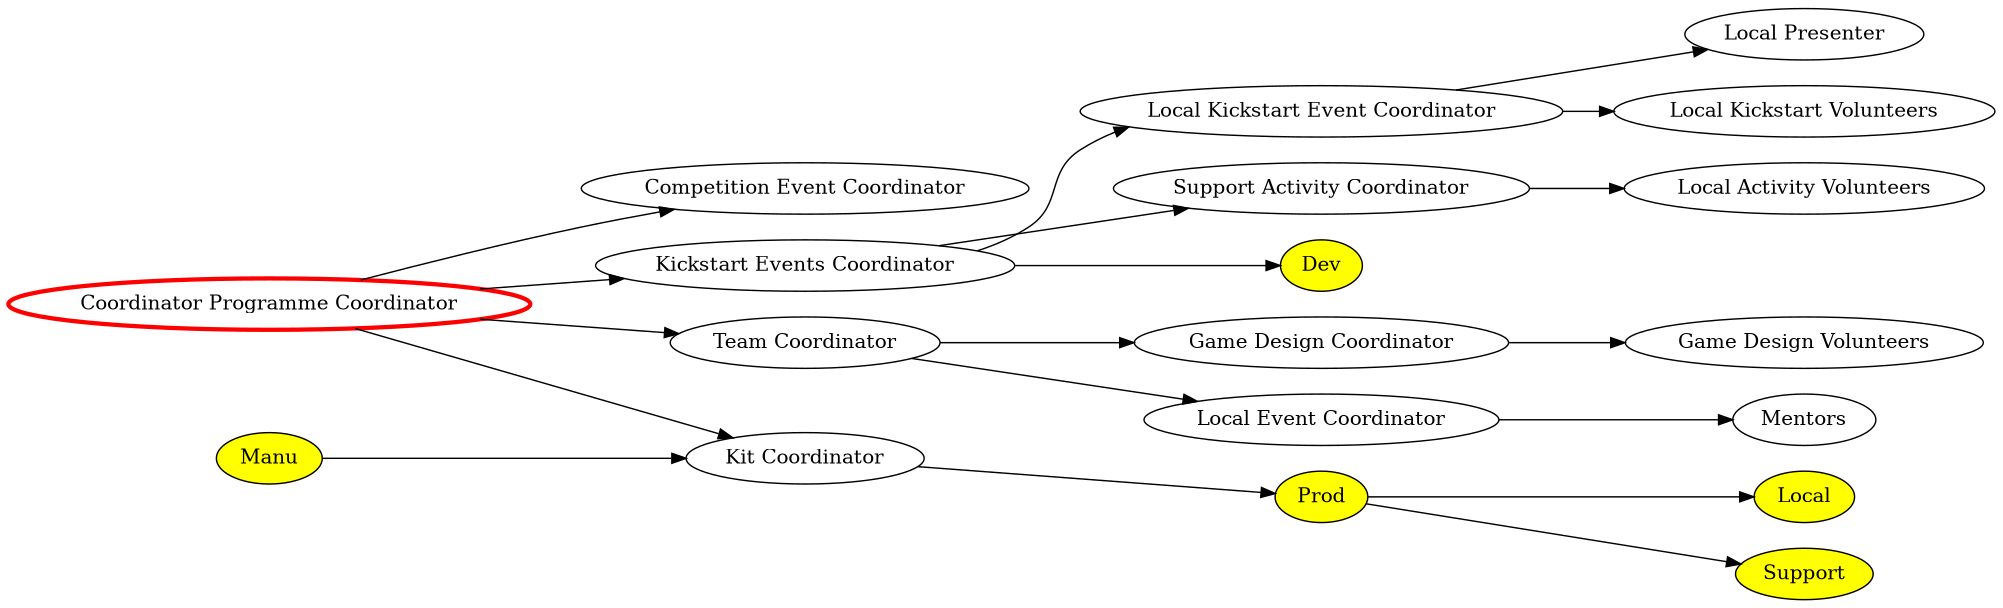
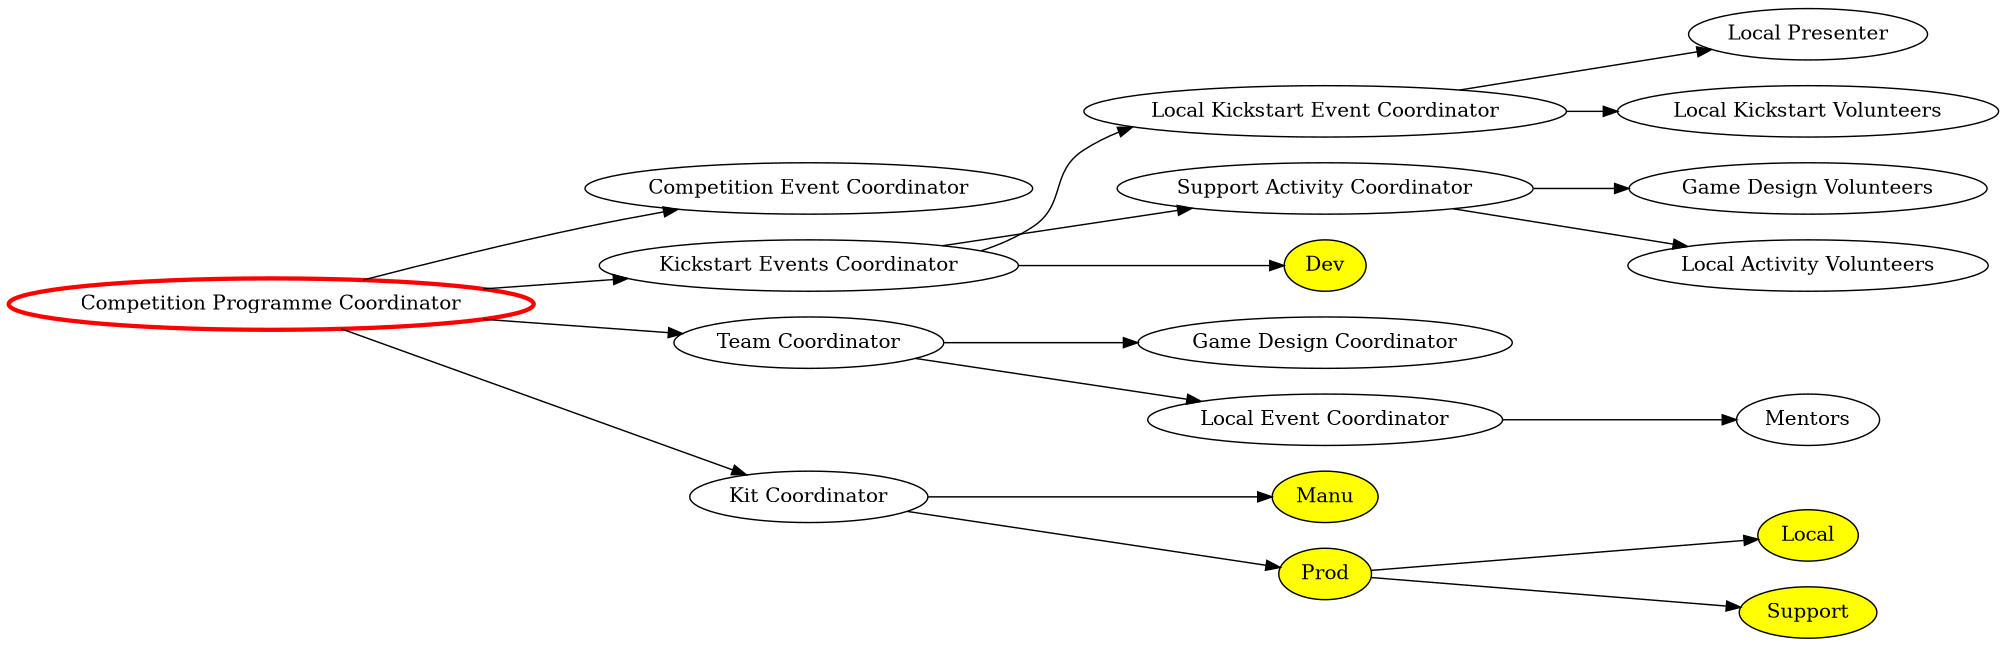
node "Coordinator Programme Coordinator": label "Coordinator Programme Coordinator" -> "Competition Programme Coordinator"
edge "Game Design Coordinator" -> "Game Design Volunteers": now "Support Activity Coordinator" -> "Game Design Volunteers"
edge "Manu" -> "Kit Coordinator": reversed
